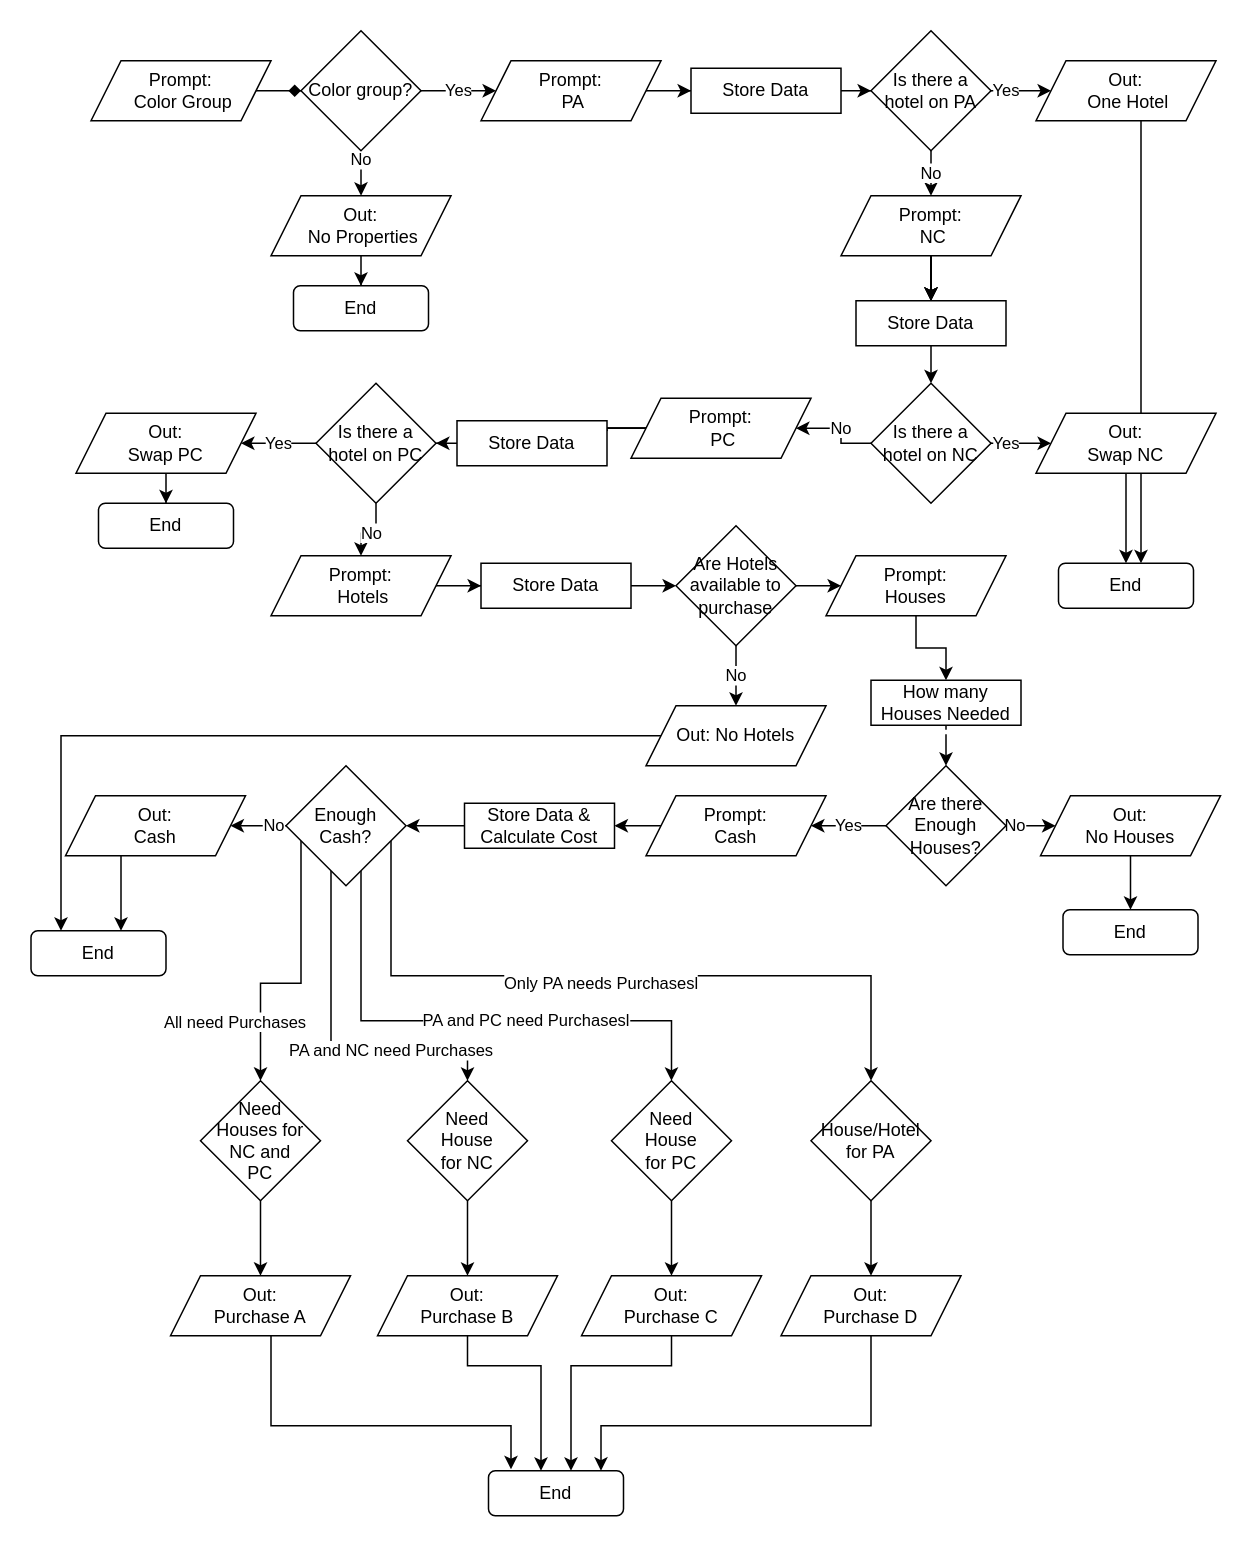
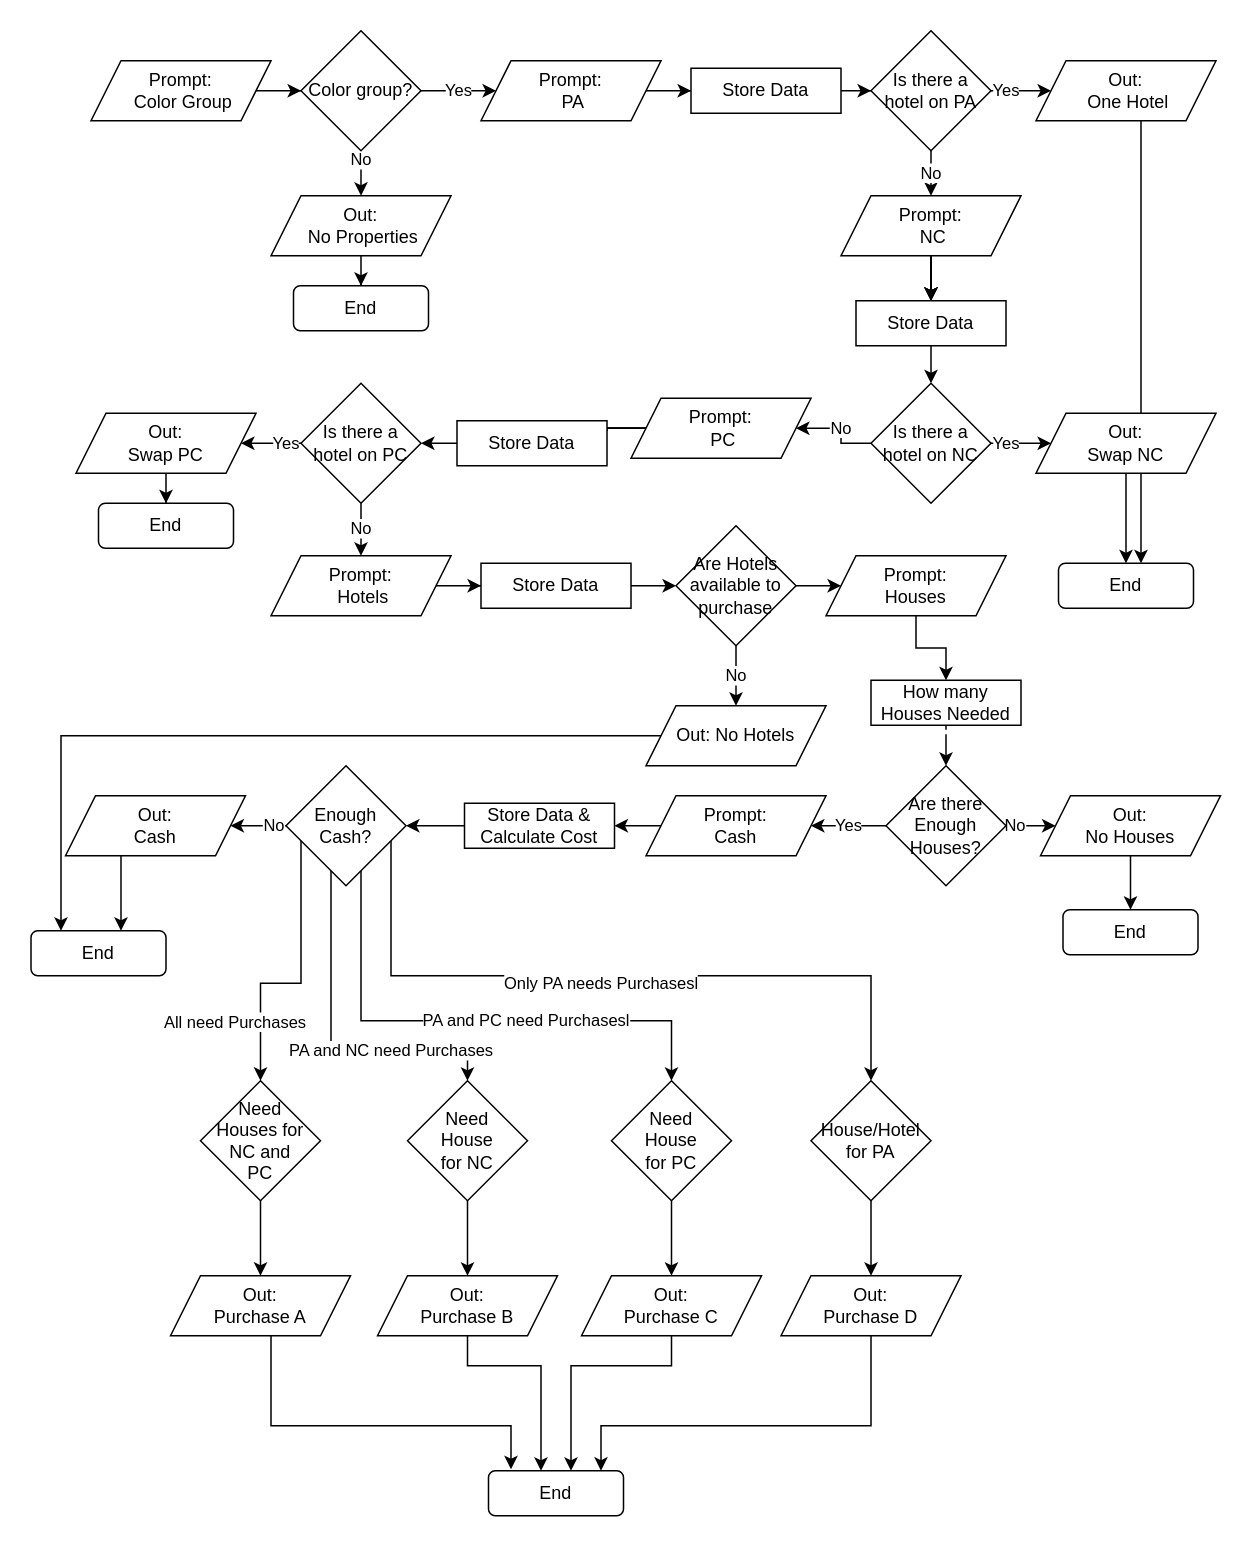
edge "Prompt: Color Group" -> "Color group?": arrowhead diamond -> classic
node "Is there a hotel on PC": moved (376, 443) -> (361, 443)
